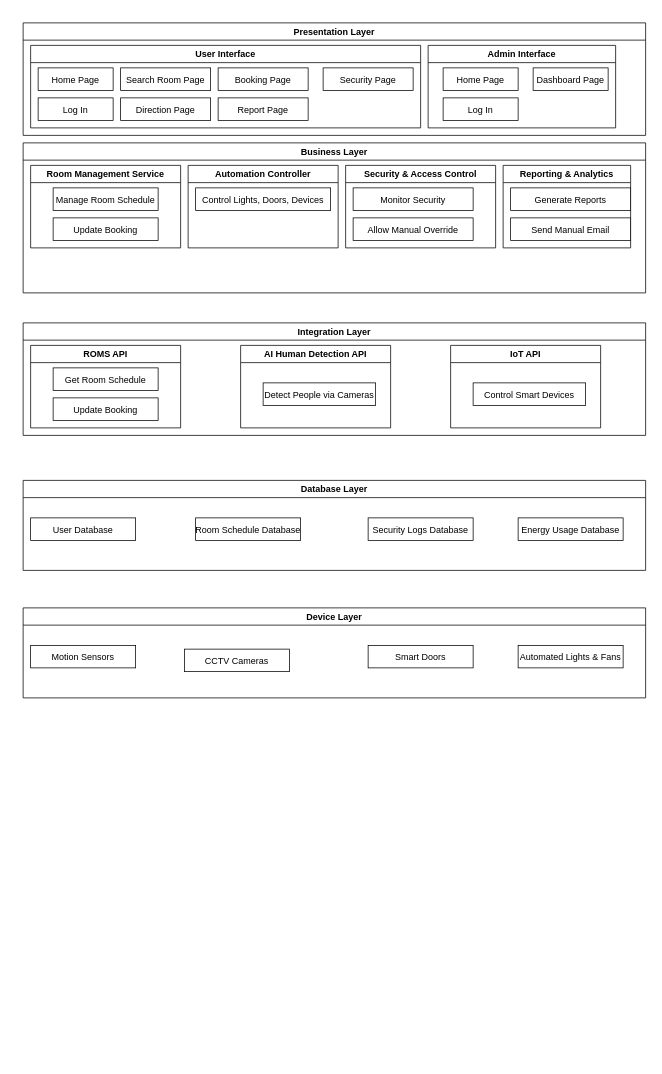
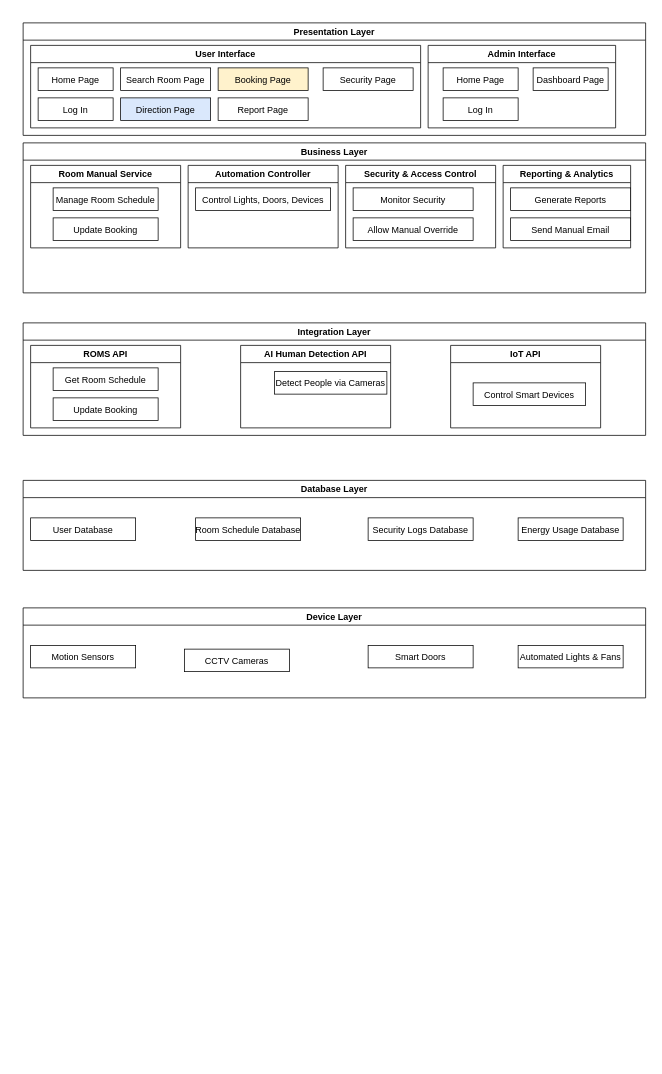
node "Booking Page": fillcolor #ffffff -> #fff2cc
node "Direction Page": fillcolor #ffffff -> #dae8fc
node "Room Management Service": label "Room Management Service" -> "Room Manual Service"
node "Detect People via Cameras": moved (319, 394) -> (330, 383)
